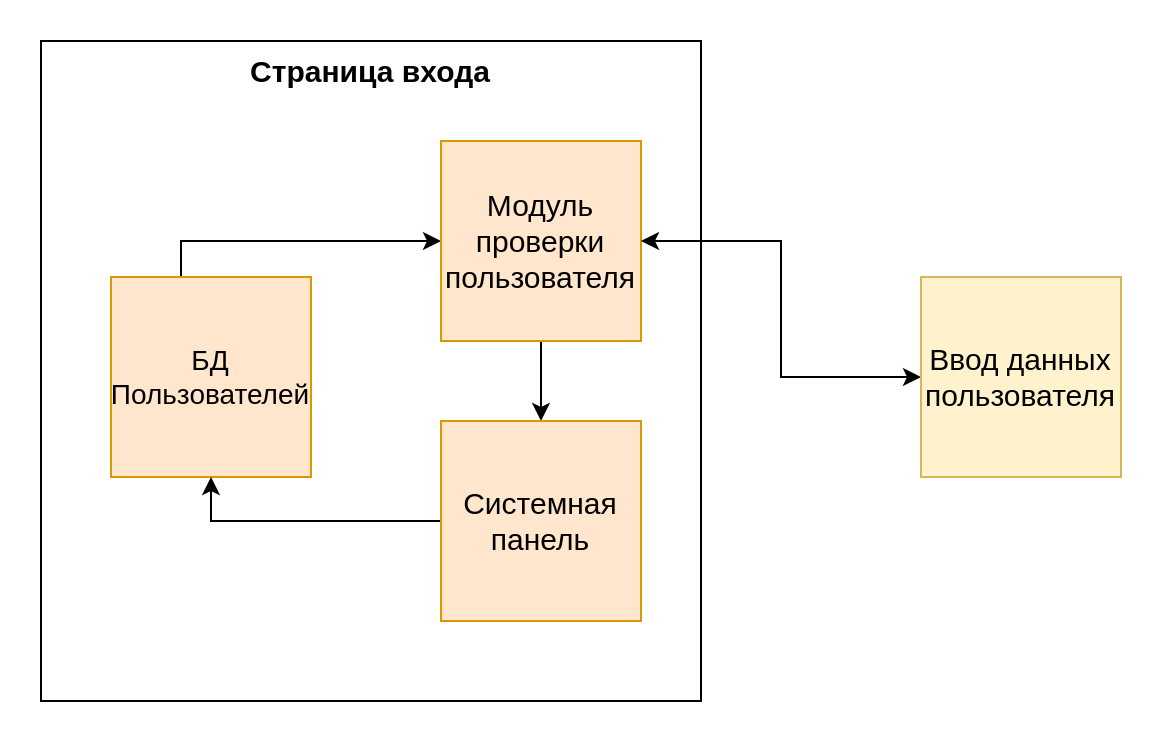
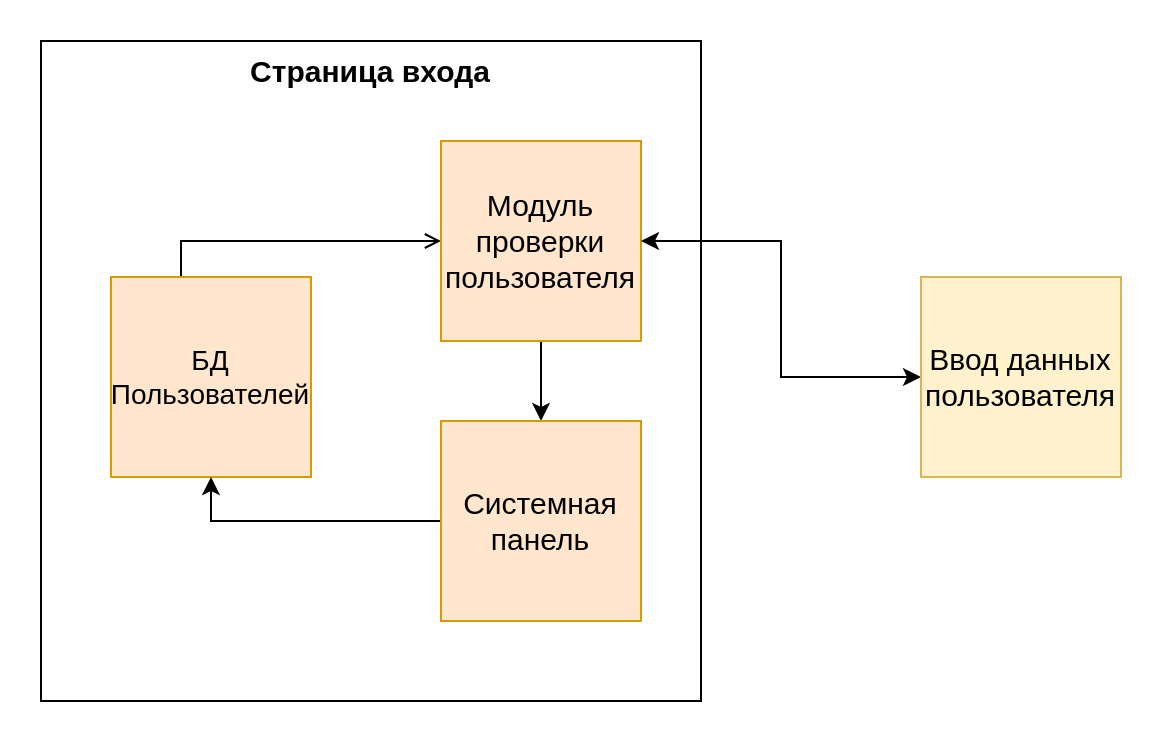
edge "БД Пользователей" -> "Модуль проверки пользователя": arrowhead classic -> open
